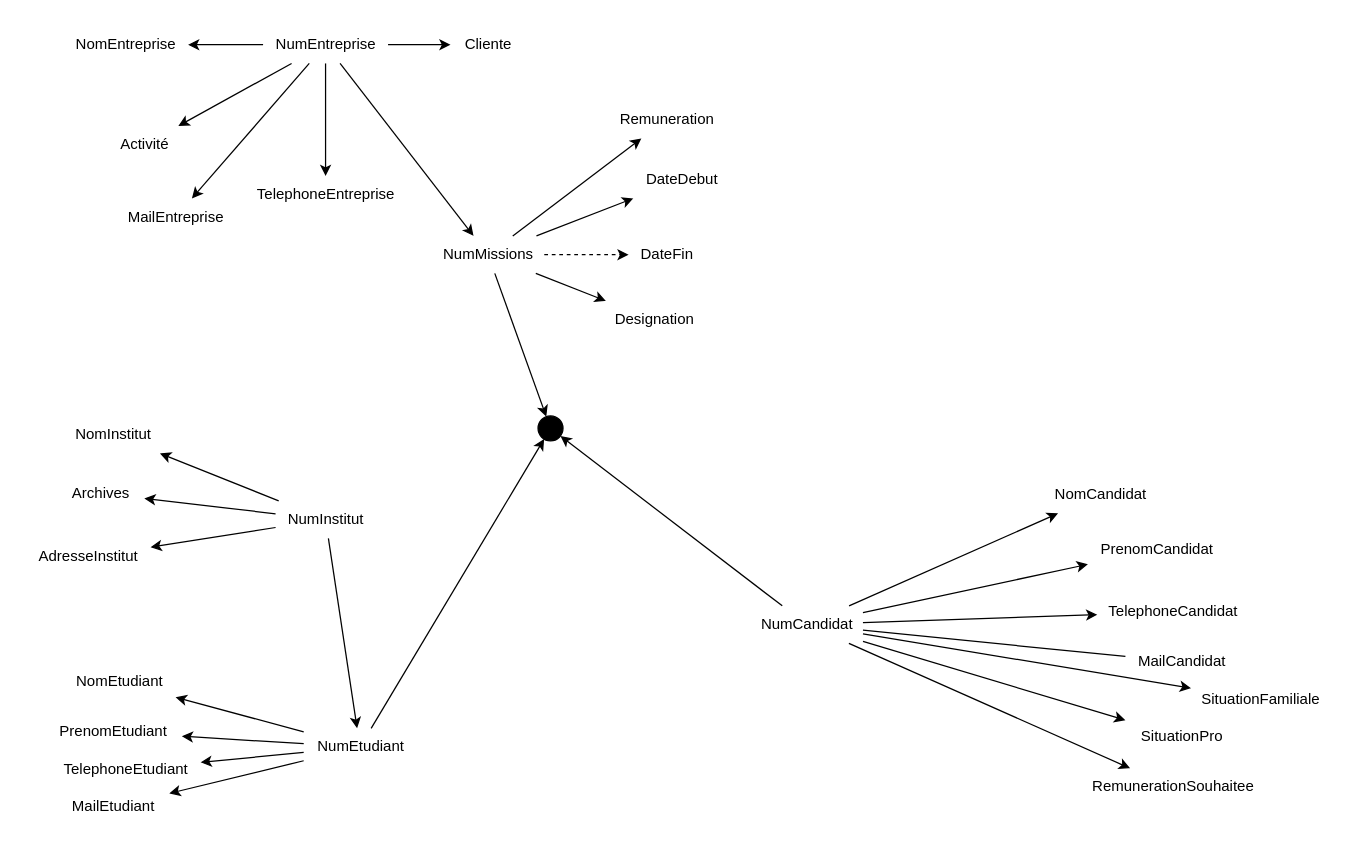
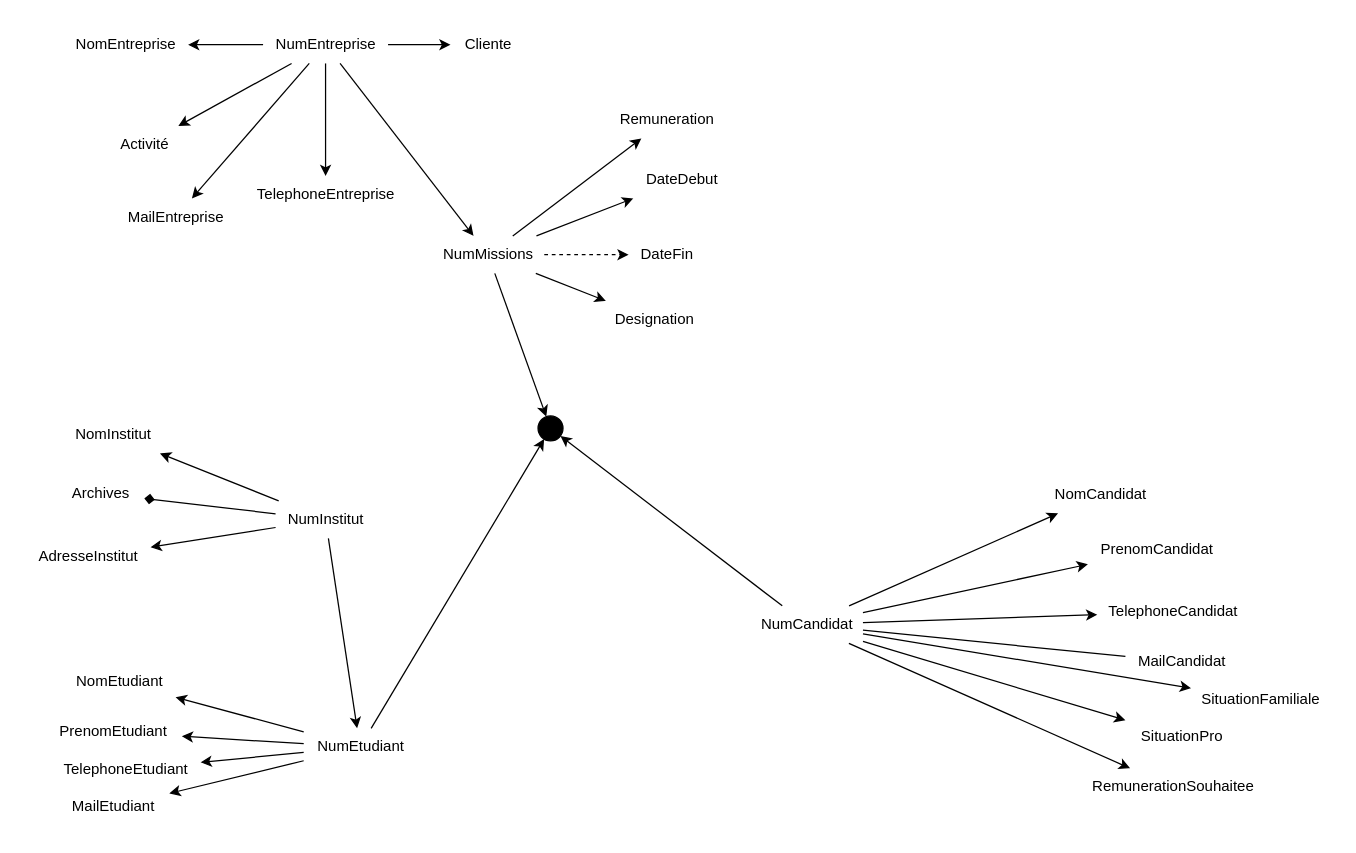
edge "NumInstitut" -> "Archives": arrowhead classic -> diamond
